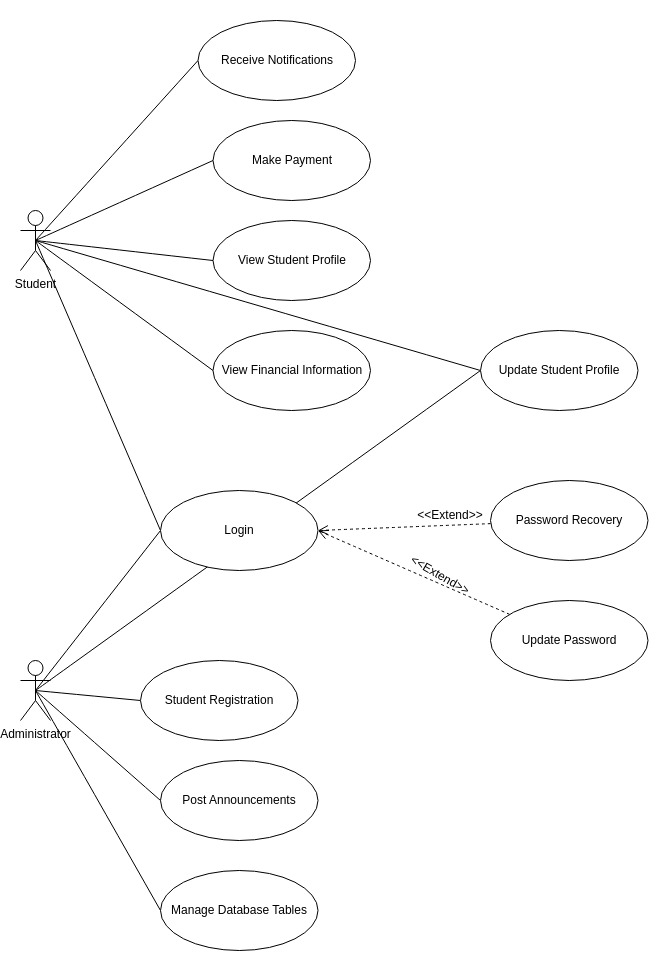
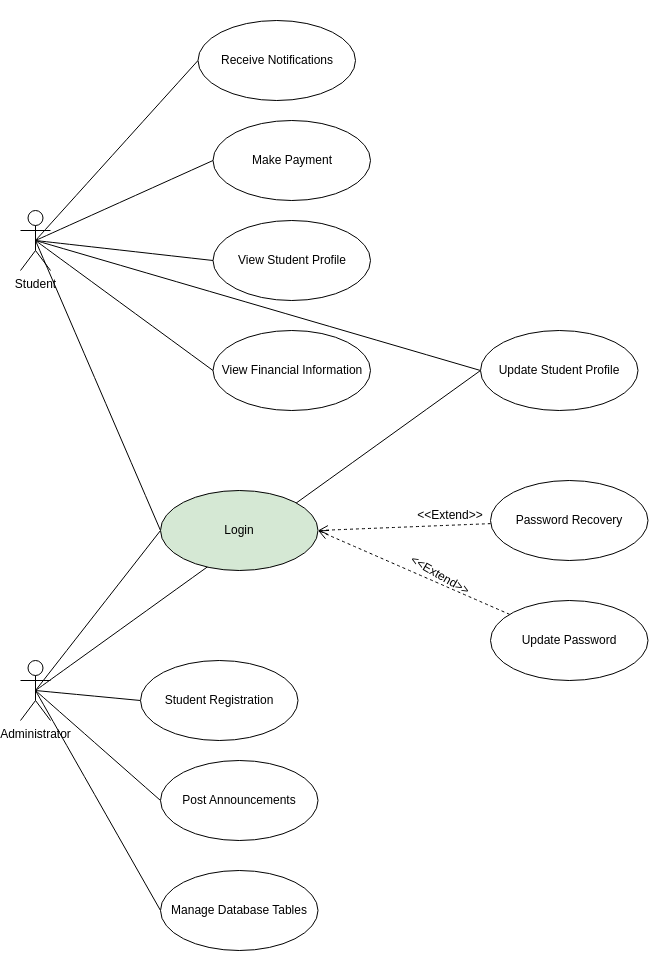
node "Login": fillcolor #ffffff -> #d5e8d4
